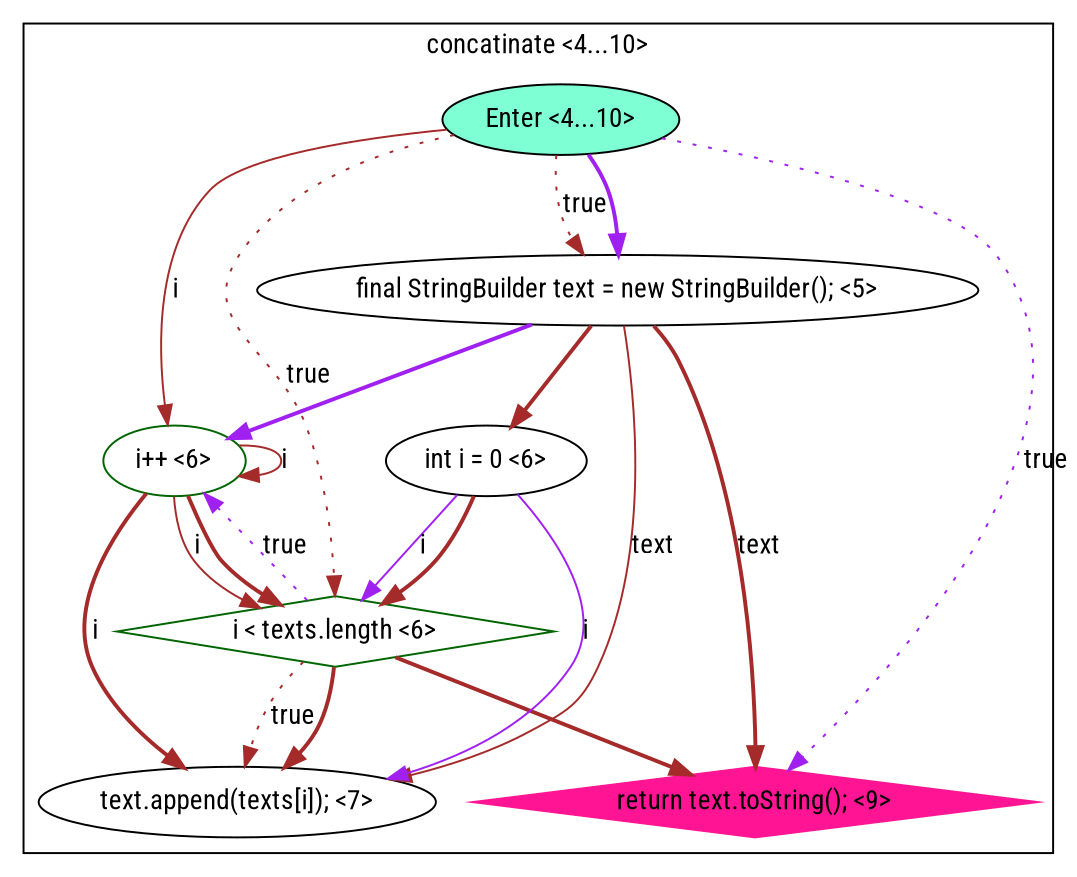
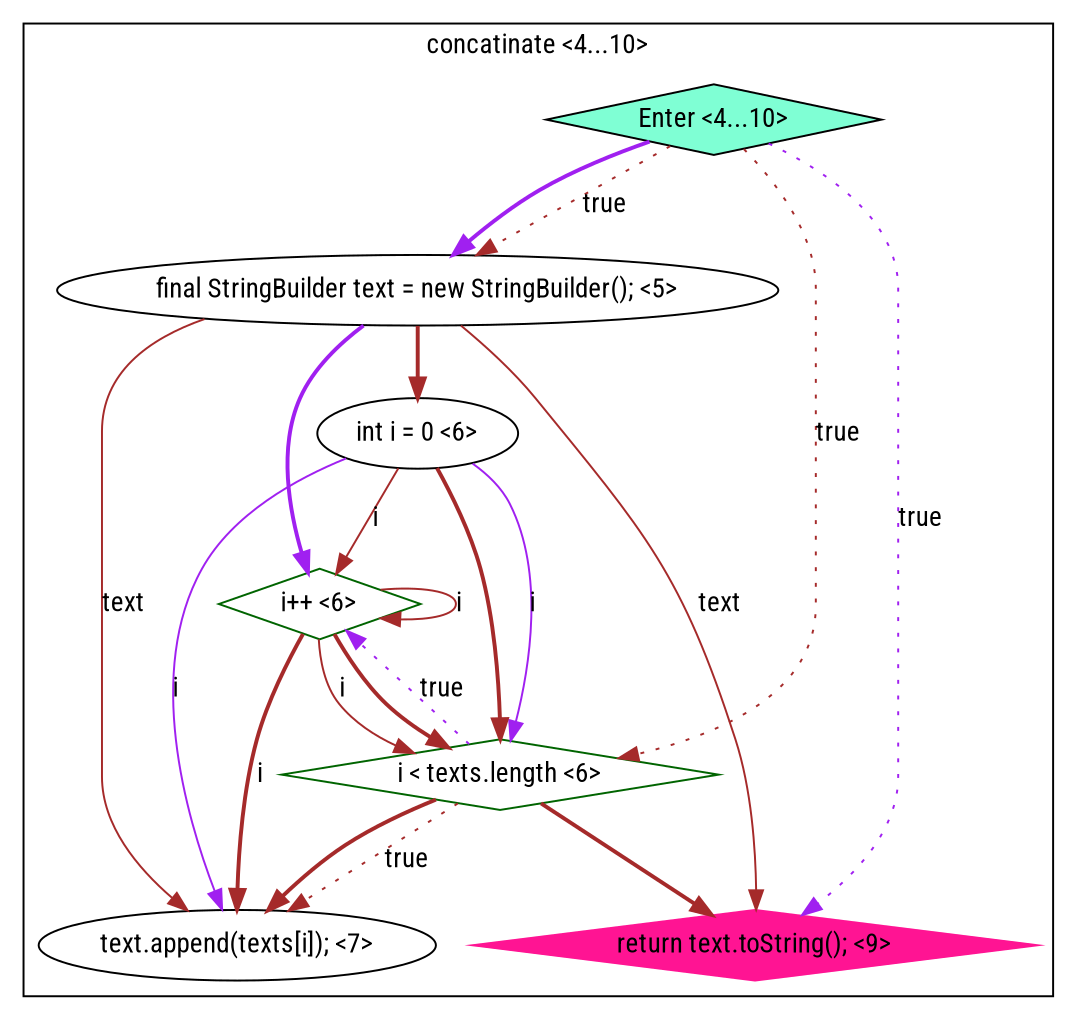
node "Enter <4...10>": shape ellipse -> diamond
edge "Enter <4...10>" -> "i++ <6>": now "int i = 0 <6>" -> "i++ <6>"
node "i++ <6>": shape ellipse -> diamond
edge "final StringBuilder text = new StringBuilder(); <5>" -> "return text.toString(); <9>": style bold -> solid
